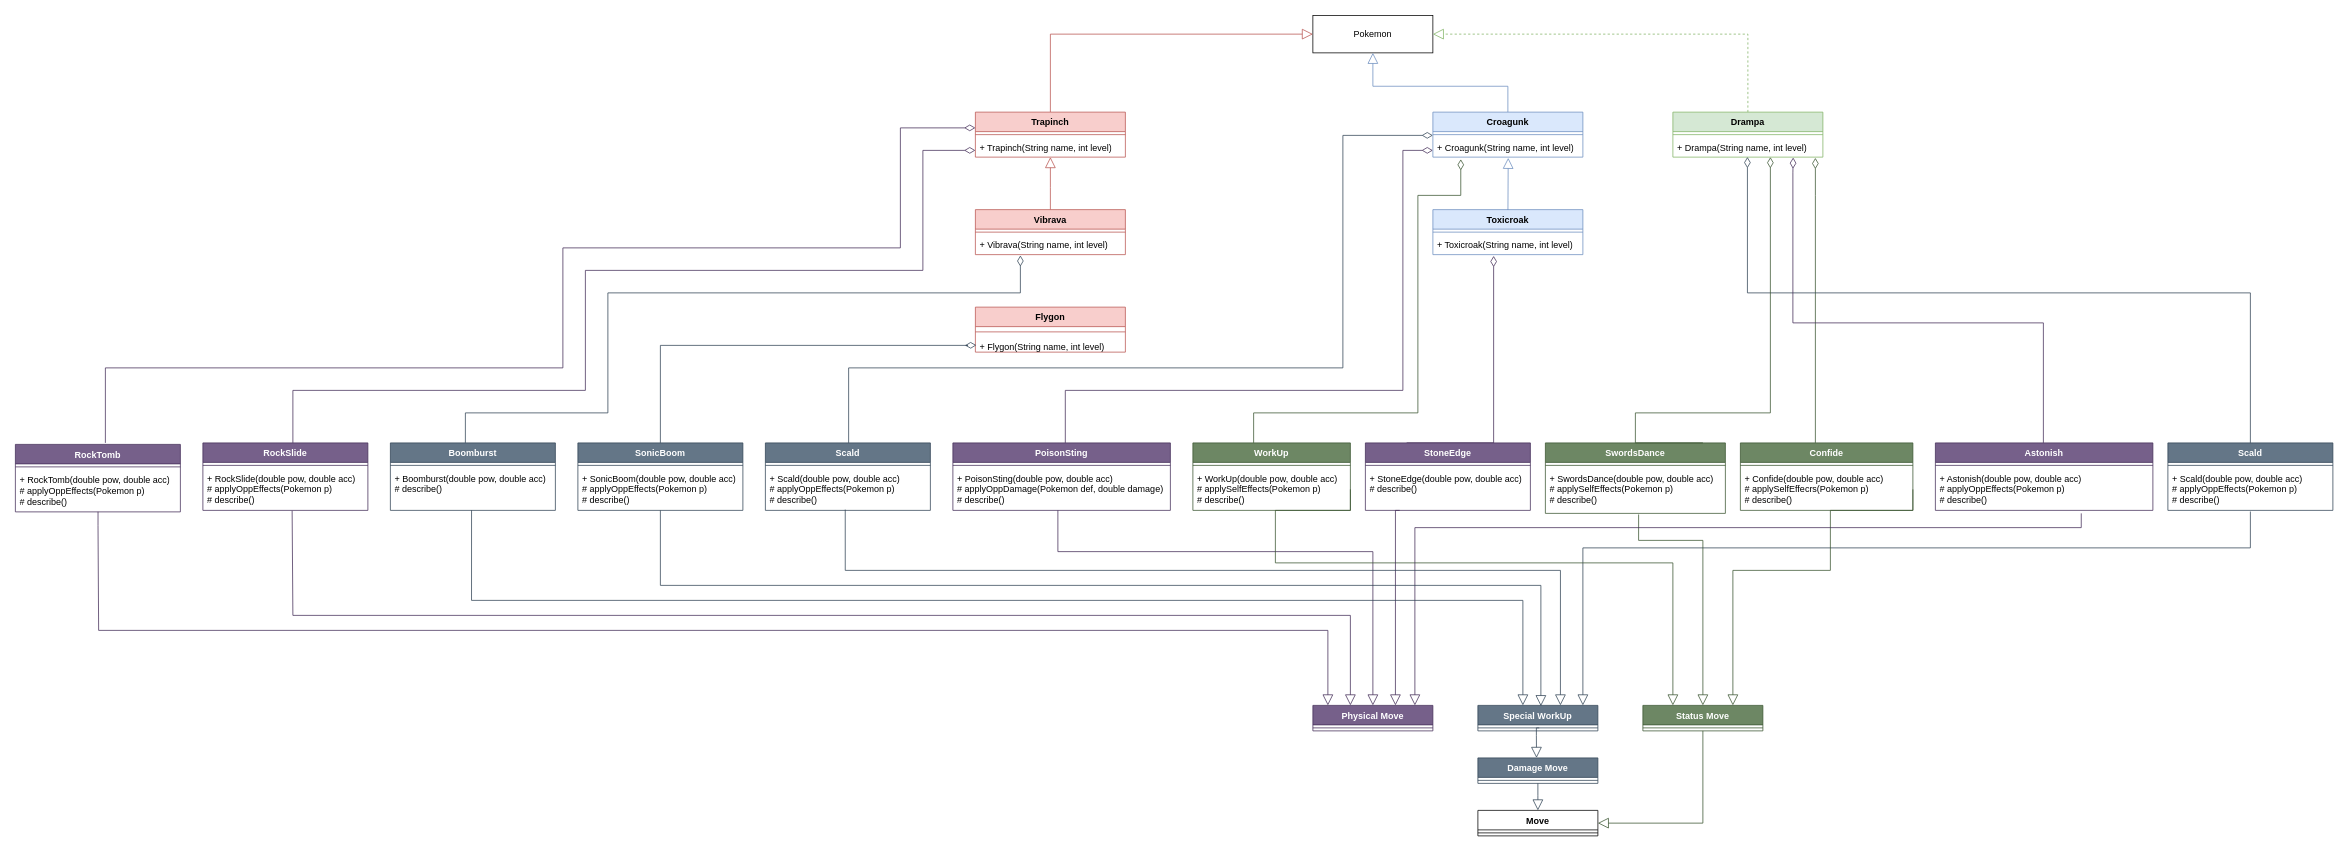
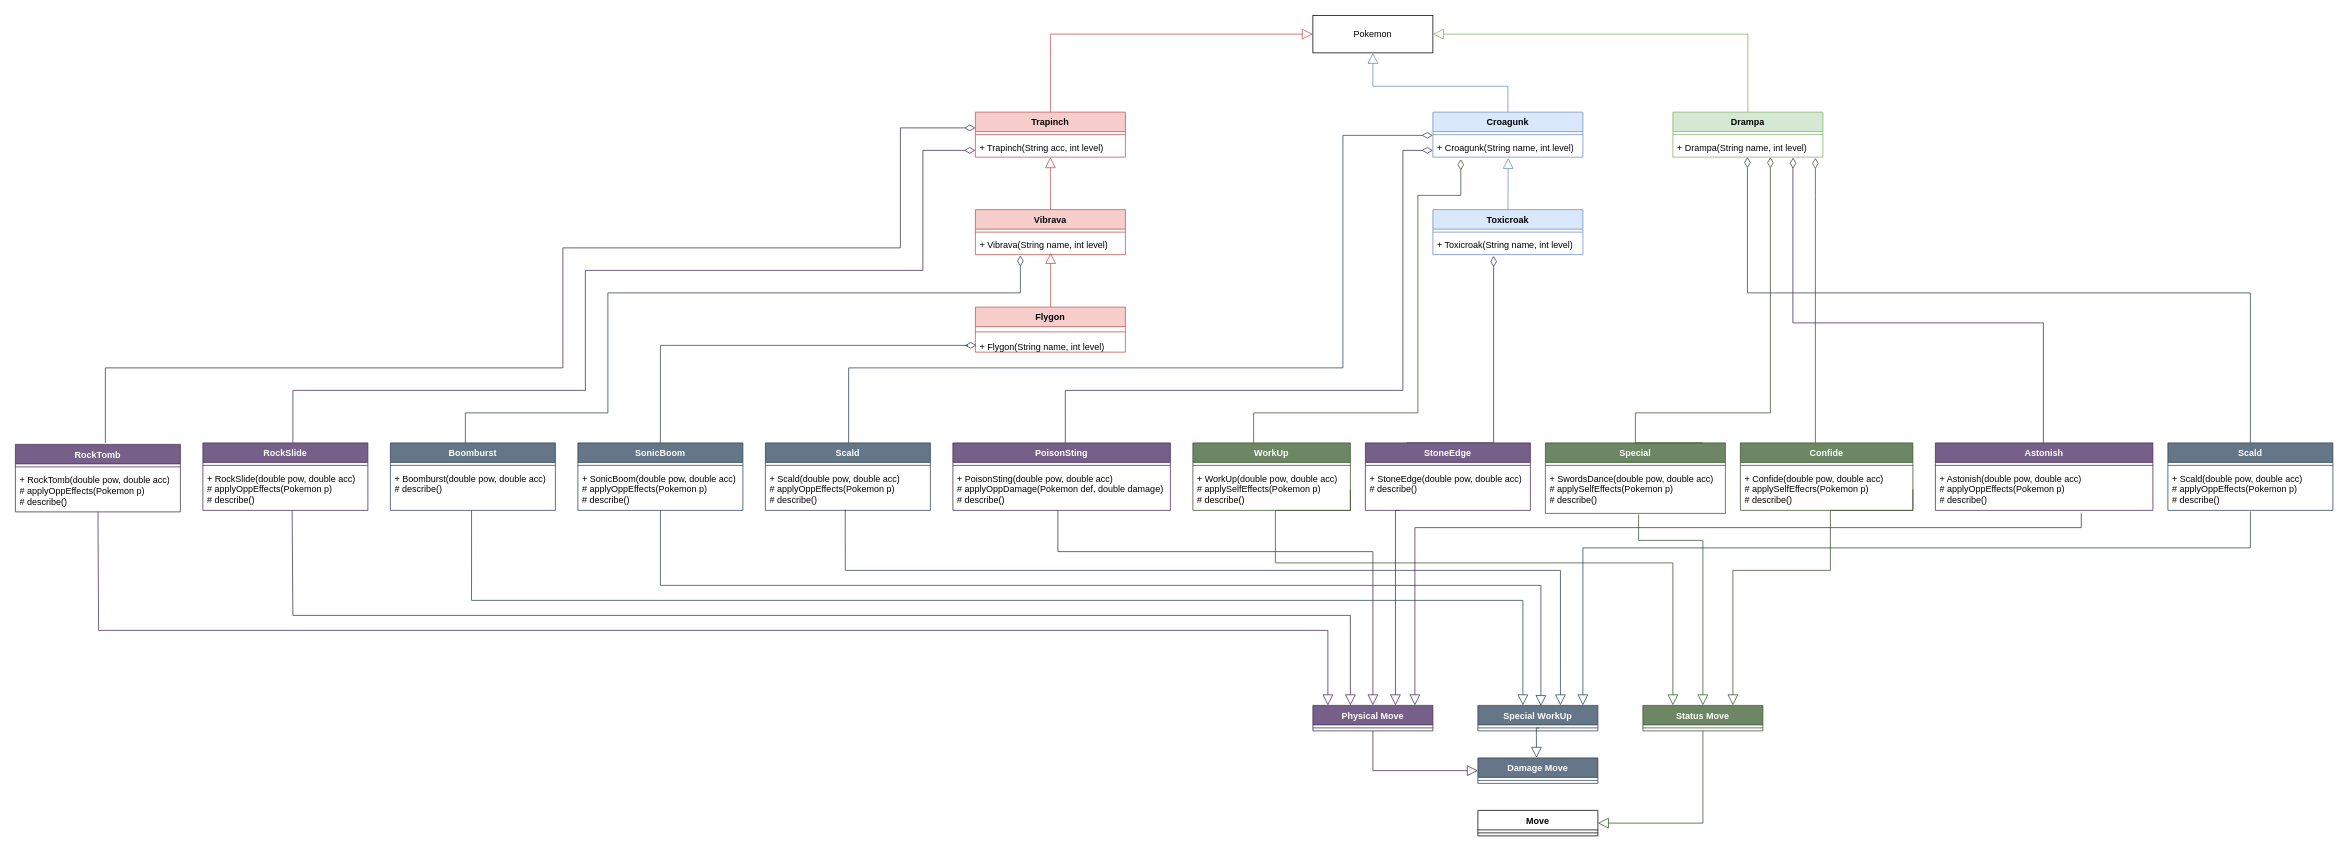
edge "Drampa" -> "Pokemon": style dashed -> solid
node "+ Trapinch(String name, int level)": label "+ Trapinch(String name, int level)" -> "+ Trapinch(String acc, int level)"
edge "Flygon" -> "+ Vibrava(String name, int level)": added
node "SwordsDance": label "SwordsDance" -> "Special"
edge "Physical Move" -> "Damage Move": added
edge "Damage Move" -> "Move": removed
